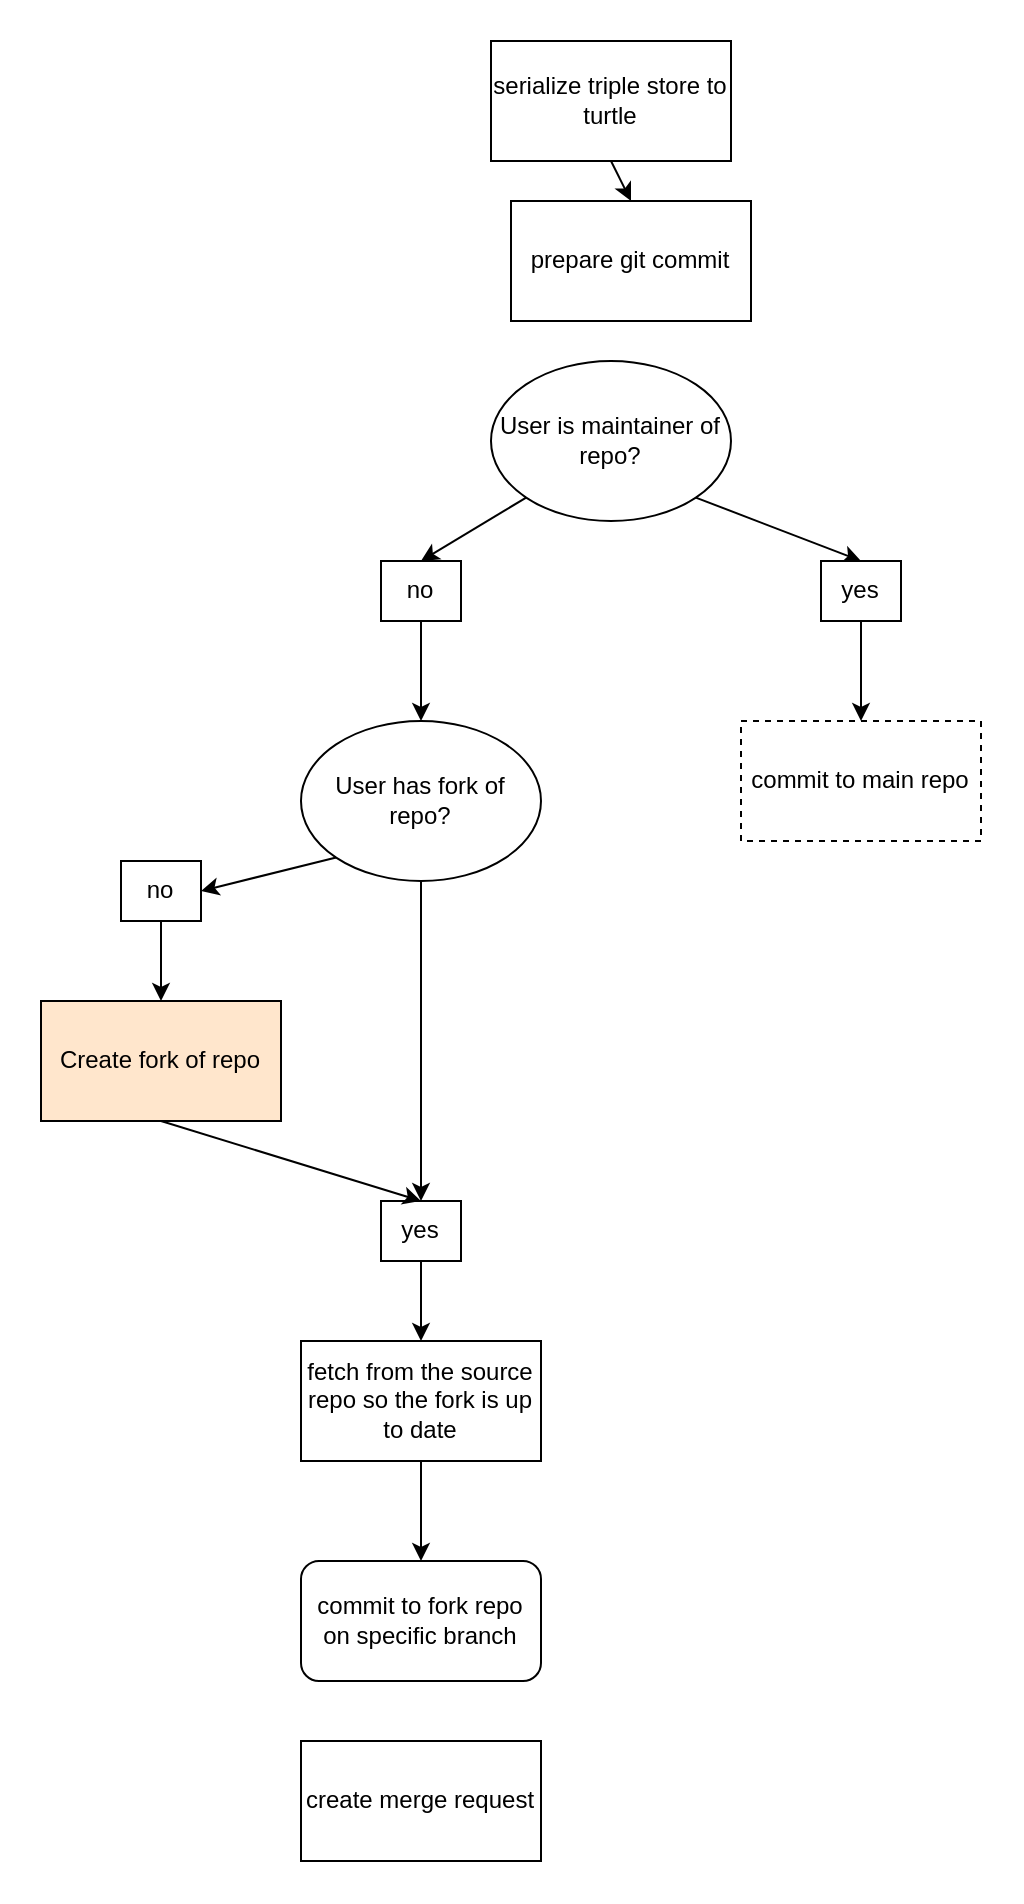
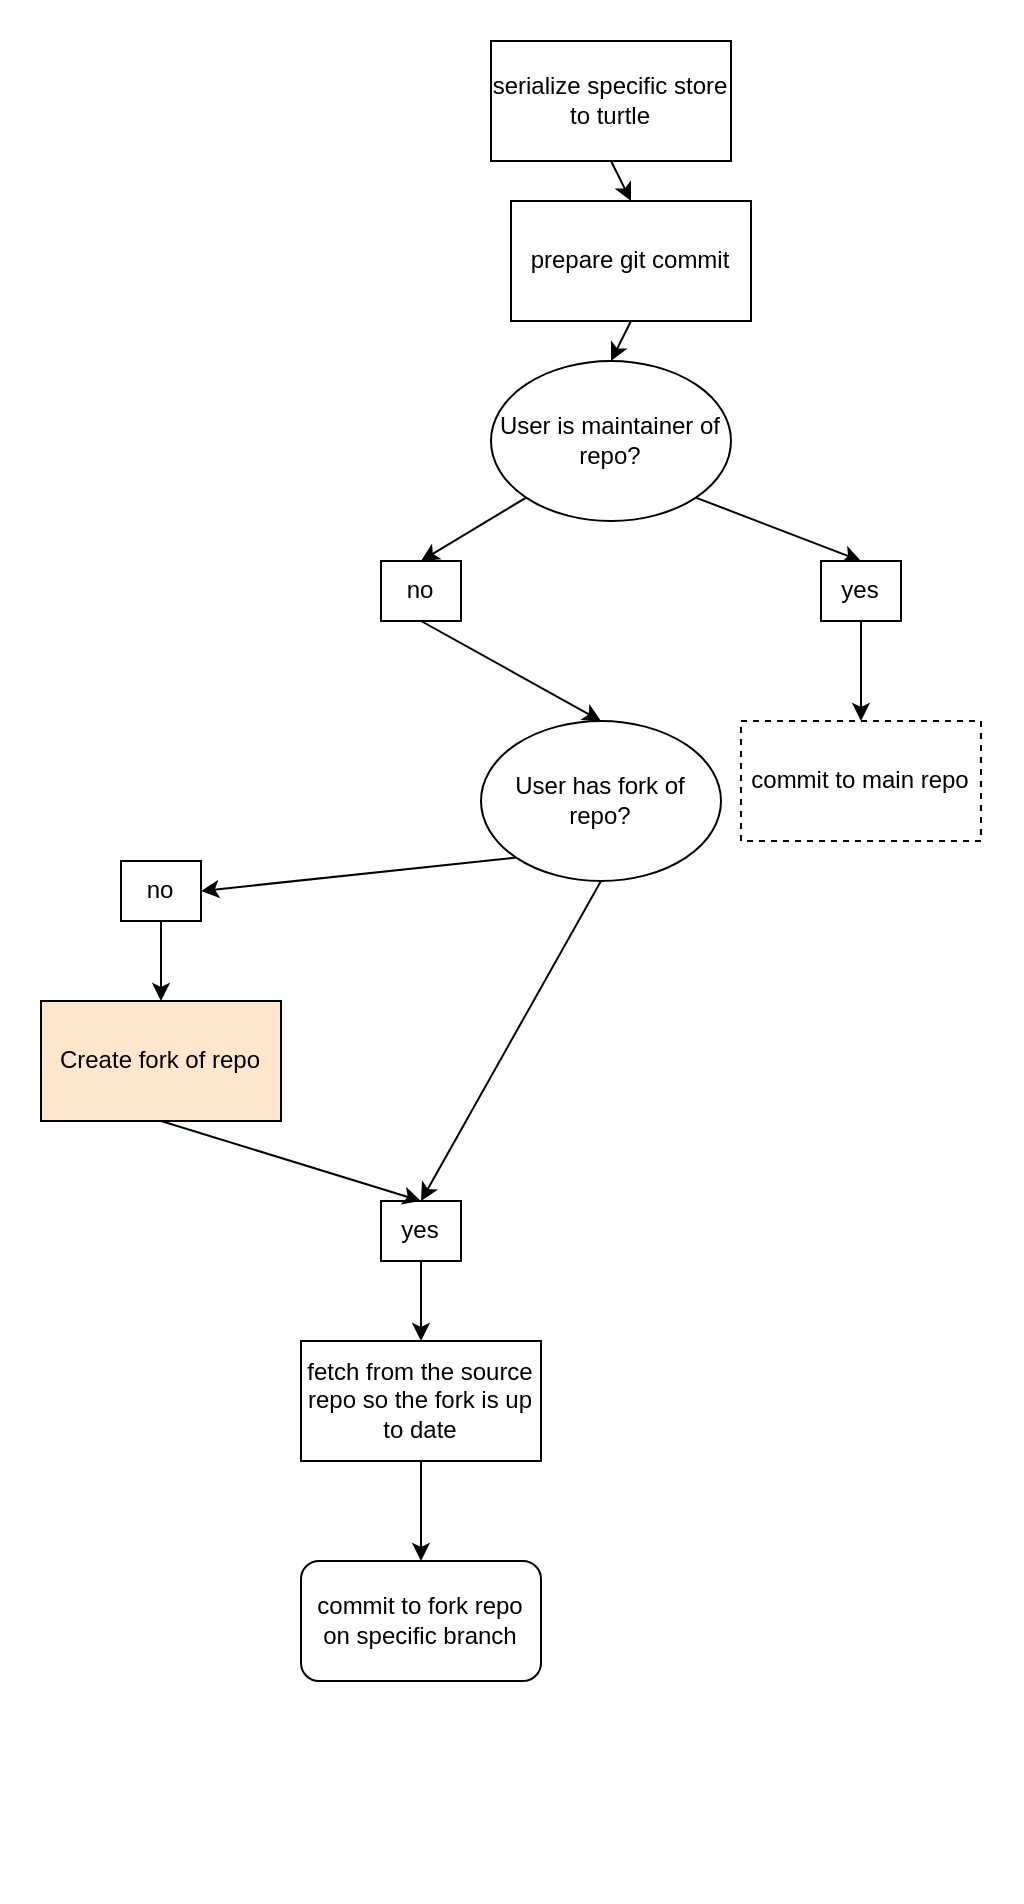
node "serialize triple store to turtle": label "serialize triple store to turtle" -> "serialize specific store to turtle"
edge "prepare git commit" -> "User is maintainer of repo?": added
node "User has fork of repo?": moved (421, 801) -> (601, 801)
node "create merge request": removed
